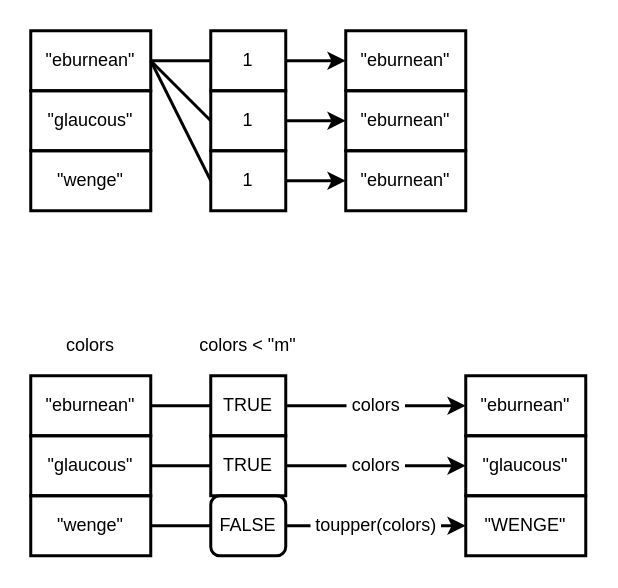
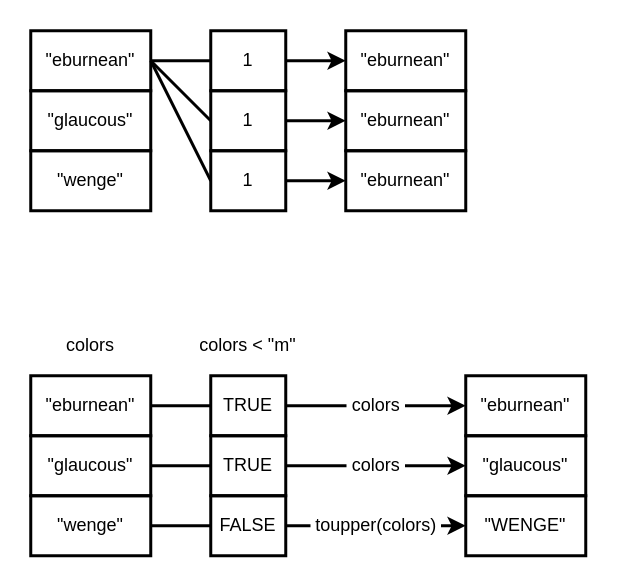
node "FALSE": shape rounded rectangle -> rectangle
